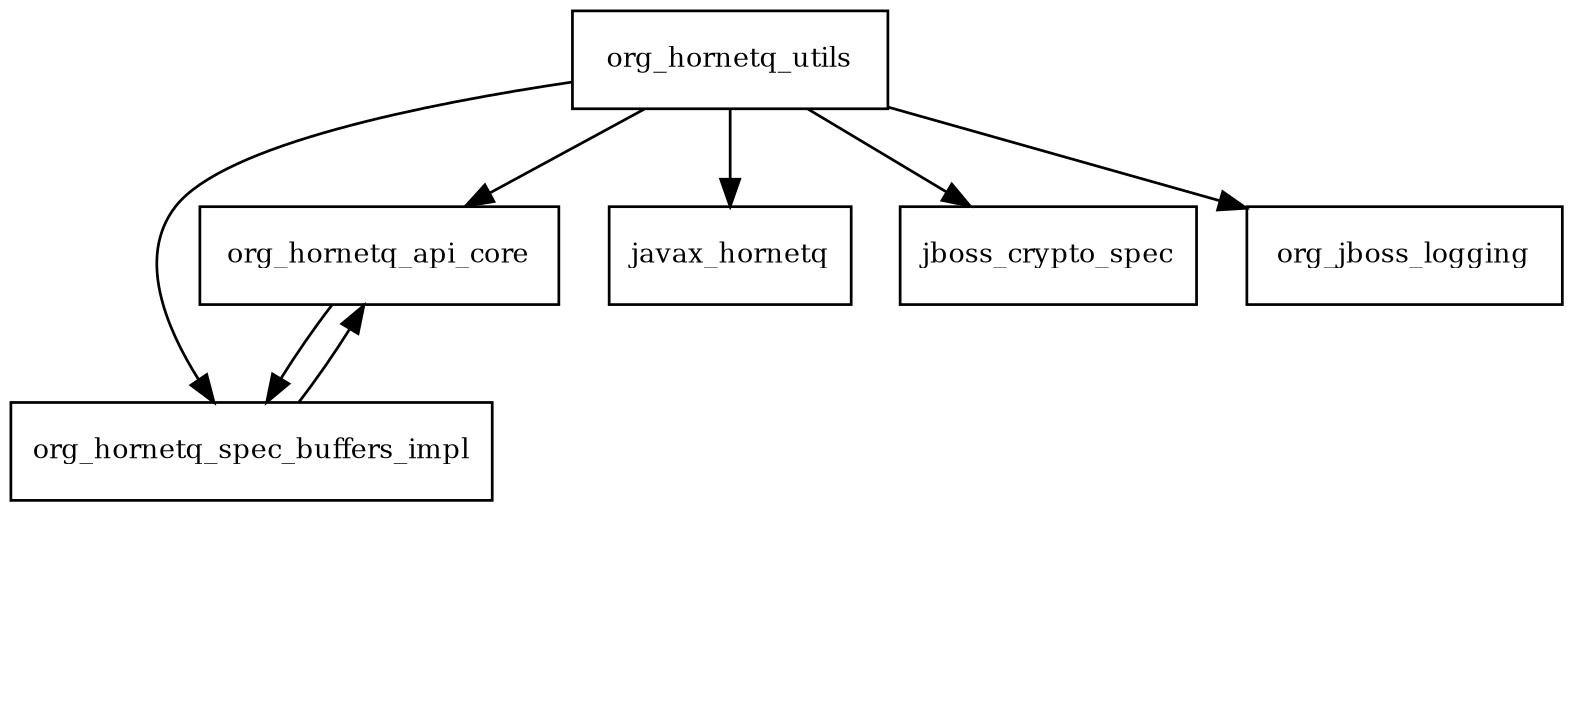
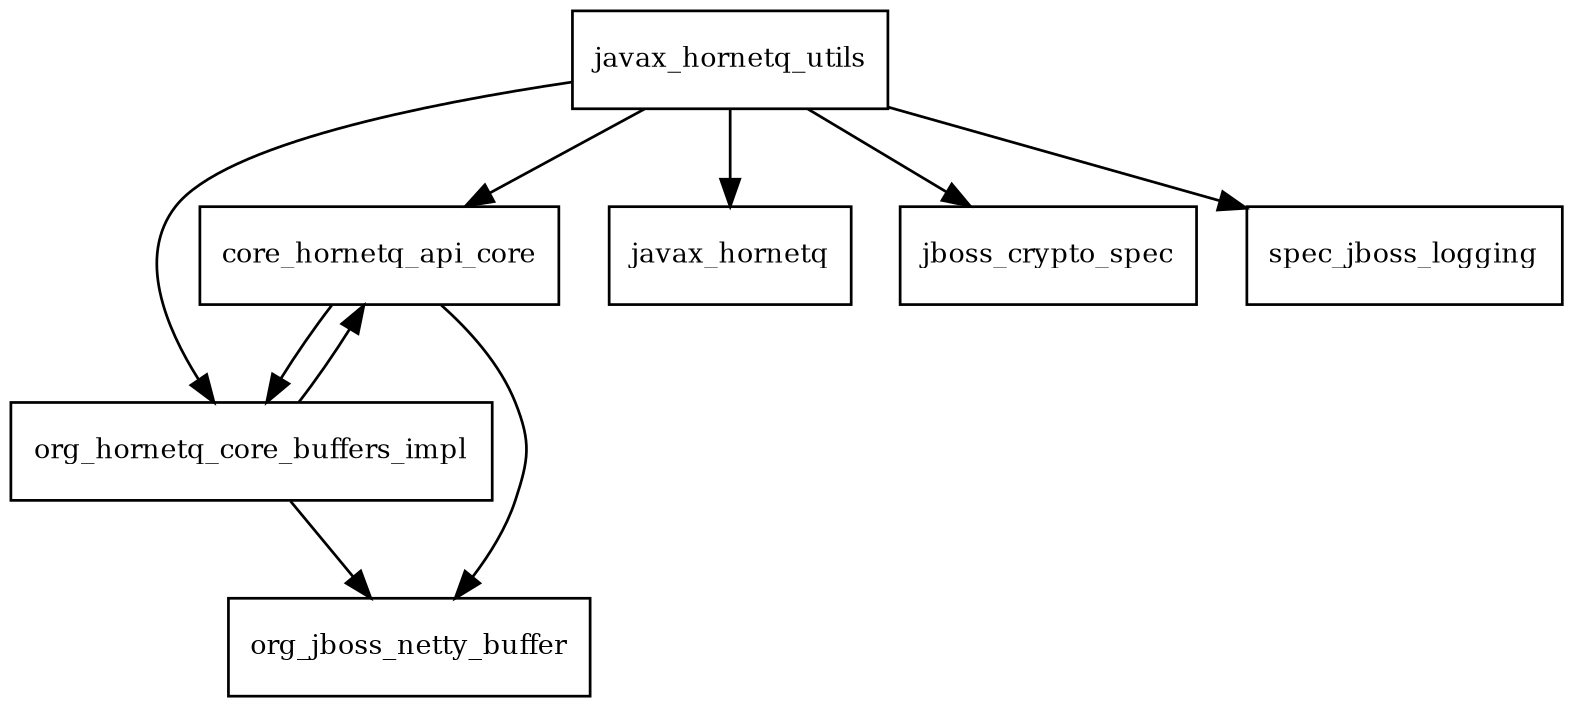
node "org_hornetq_utils": label "org_hornetq_utils" -> "javax_hornetq_utils"
node "org_hornetq_api_core": label "org_hornetq_api_core" -> "core_hornetq_api_core"
node "org_jboss_logging": label "org_jboss_logging" -> "spec_jboss_logging"
node "org_hornetq_spec_buffers_impl": label "org_hornetq_spec_buffers_impl" -> "org_hornetq_core_buffers_impl"
node "org_jboss_netty_buffer": added
